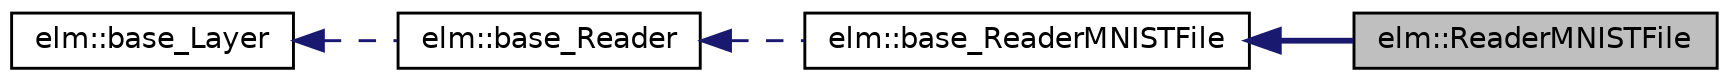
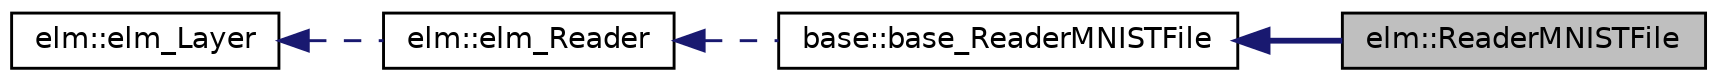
node "elm::base_Layer": label "elm::base_Layer" -> "elm::elm_Layer"
node "elm::base_Reader": label "elm::base_Reader" -> "elm::elm_Reader"
node "elm::base_ReaderMNISTFile": label "elm::base_ReaderMNISTFile" -> "base::base_ReaderMNISTFile"
